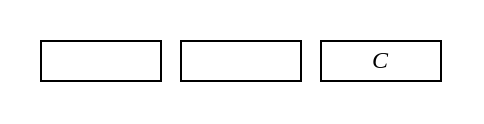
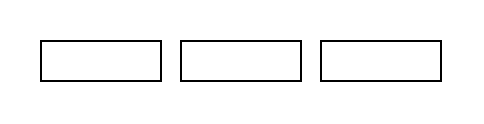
node "C": removed
